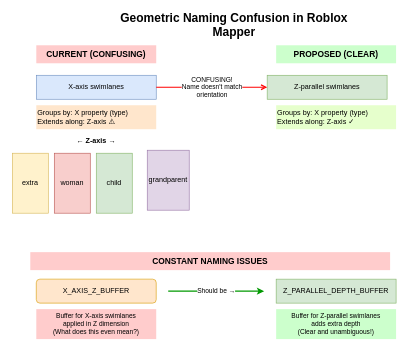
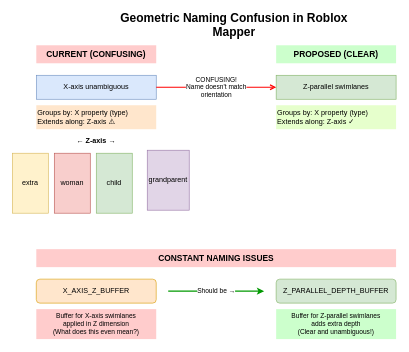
node "X-axis swimlanes": label "X-axis swimlanes" -> "X-axis unambiguous"
node "Z-parallel swimlanes": moved (327, 87) -> (336, 87)
node "CONSTANT NAMING ISSUES": moved (210, 261) -> (216, 258)
node "Z_PARALLEL_DEPTH_BUFFER": shape rectangle -> rounded rectangle
